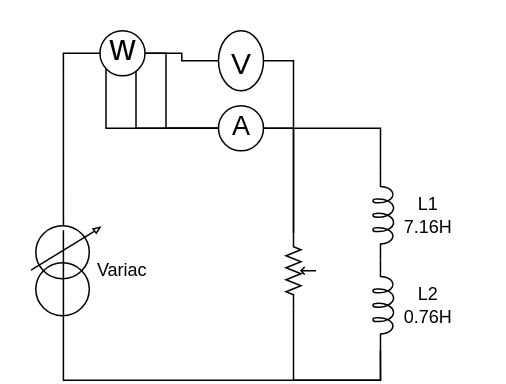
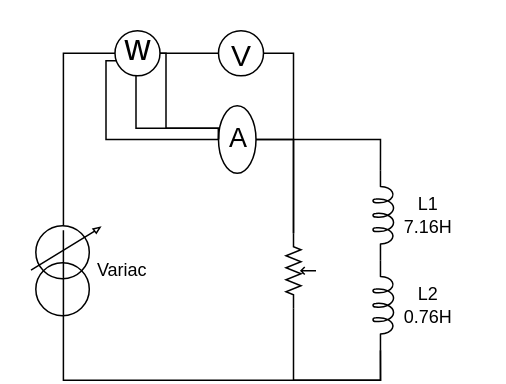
node "w": moved (122, 53) -> (137, 53)
node "V": size 45x60 -> 45x45
node "A": size 45x45 -> 38x68
